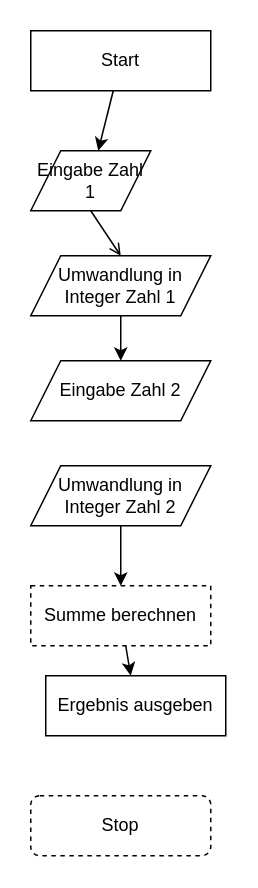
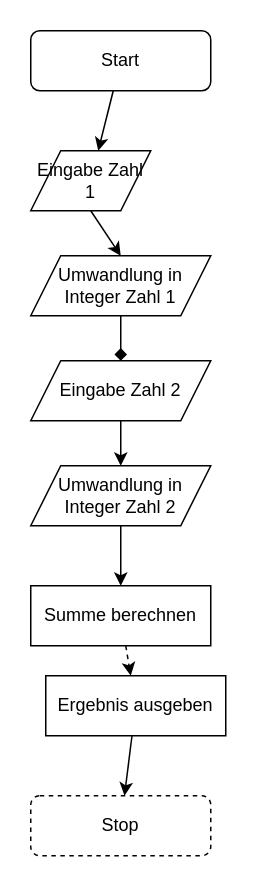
node "Start": shape rectangle -> rounded rectangle
edge "Eingabe Zahl 1" -> "Umwandlung in Integer Zahl 1": arrowhead open -> classic
edge "Umwandlung in Integer Zahl 1" -> "Eingabe Zahl 2": arrowhead classic -> diamond
edge "Eingabe Zahl 2" -> "Umwandlung in Integer Zahl 2": added
node "Summe berechnen": style dashed -> solid
edge "Summe berechnen" -> "Ergebnis ausgeben": style solid -> dashed
edge "Ergebnis ausgeben" -> "Stop": added
